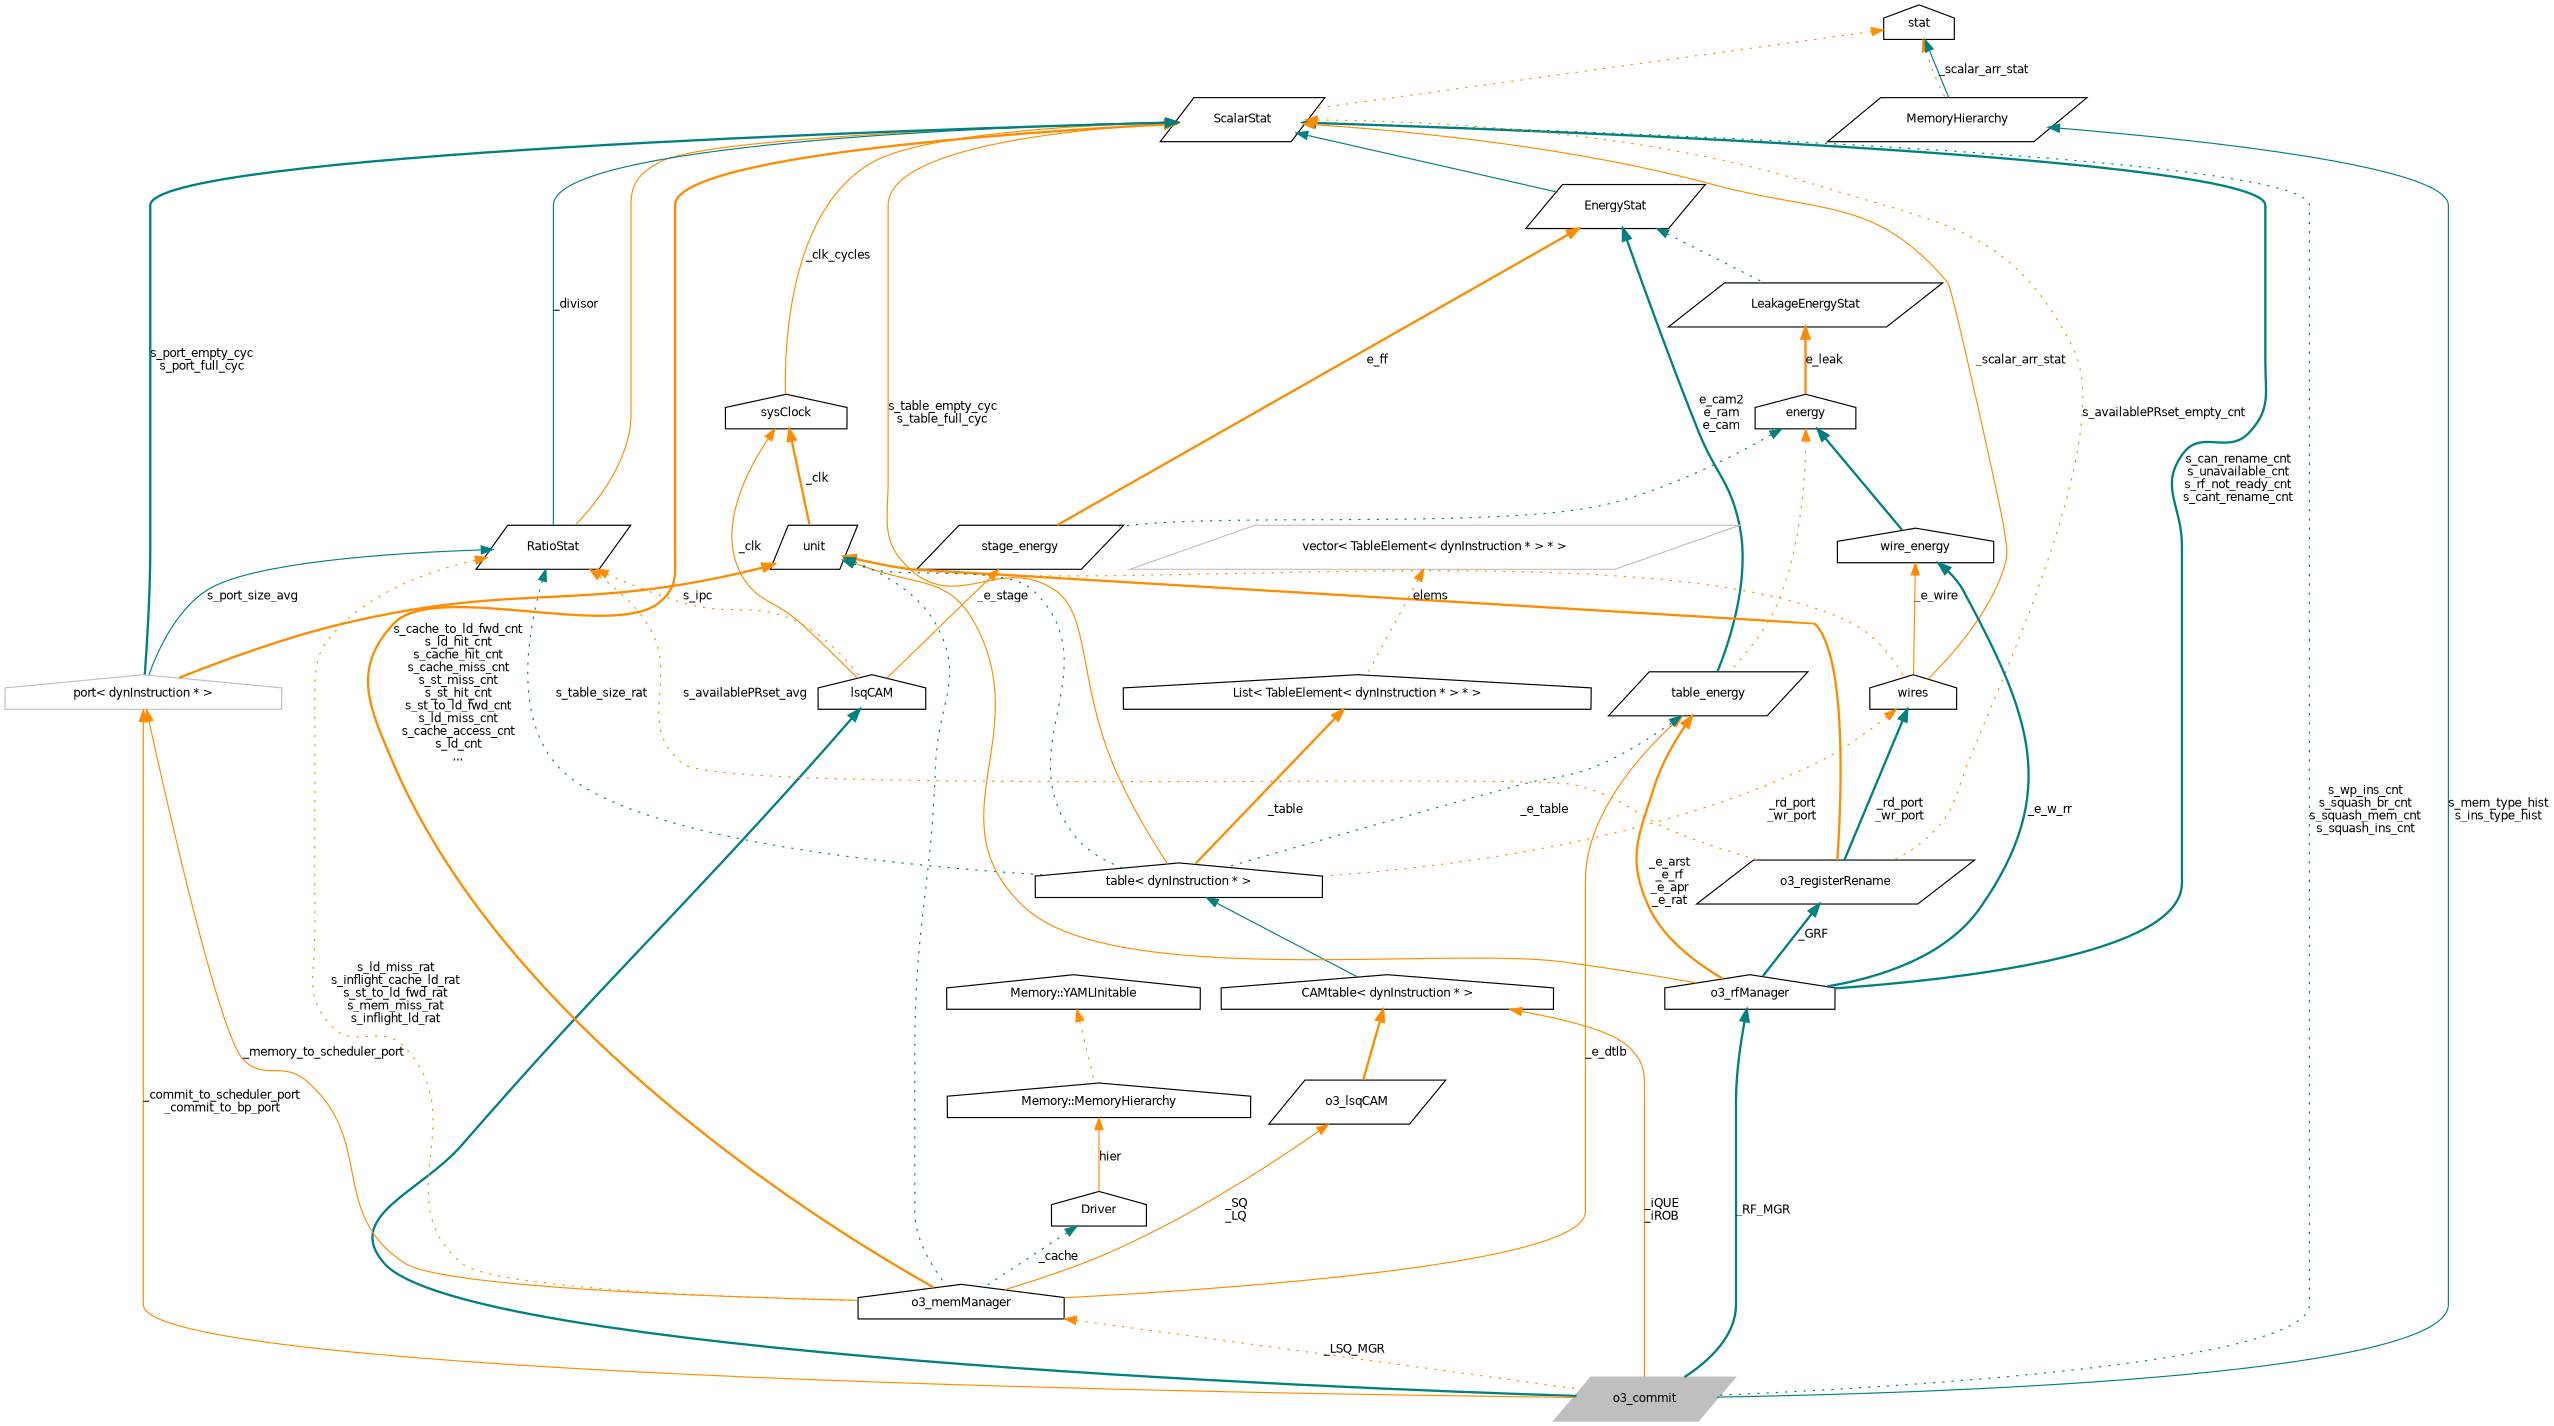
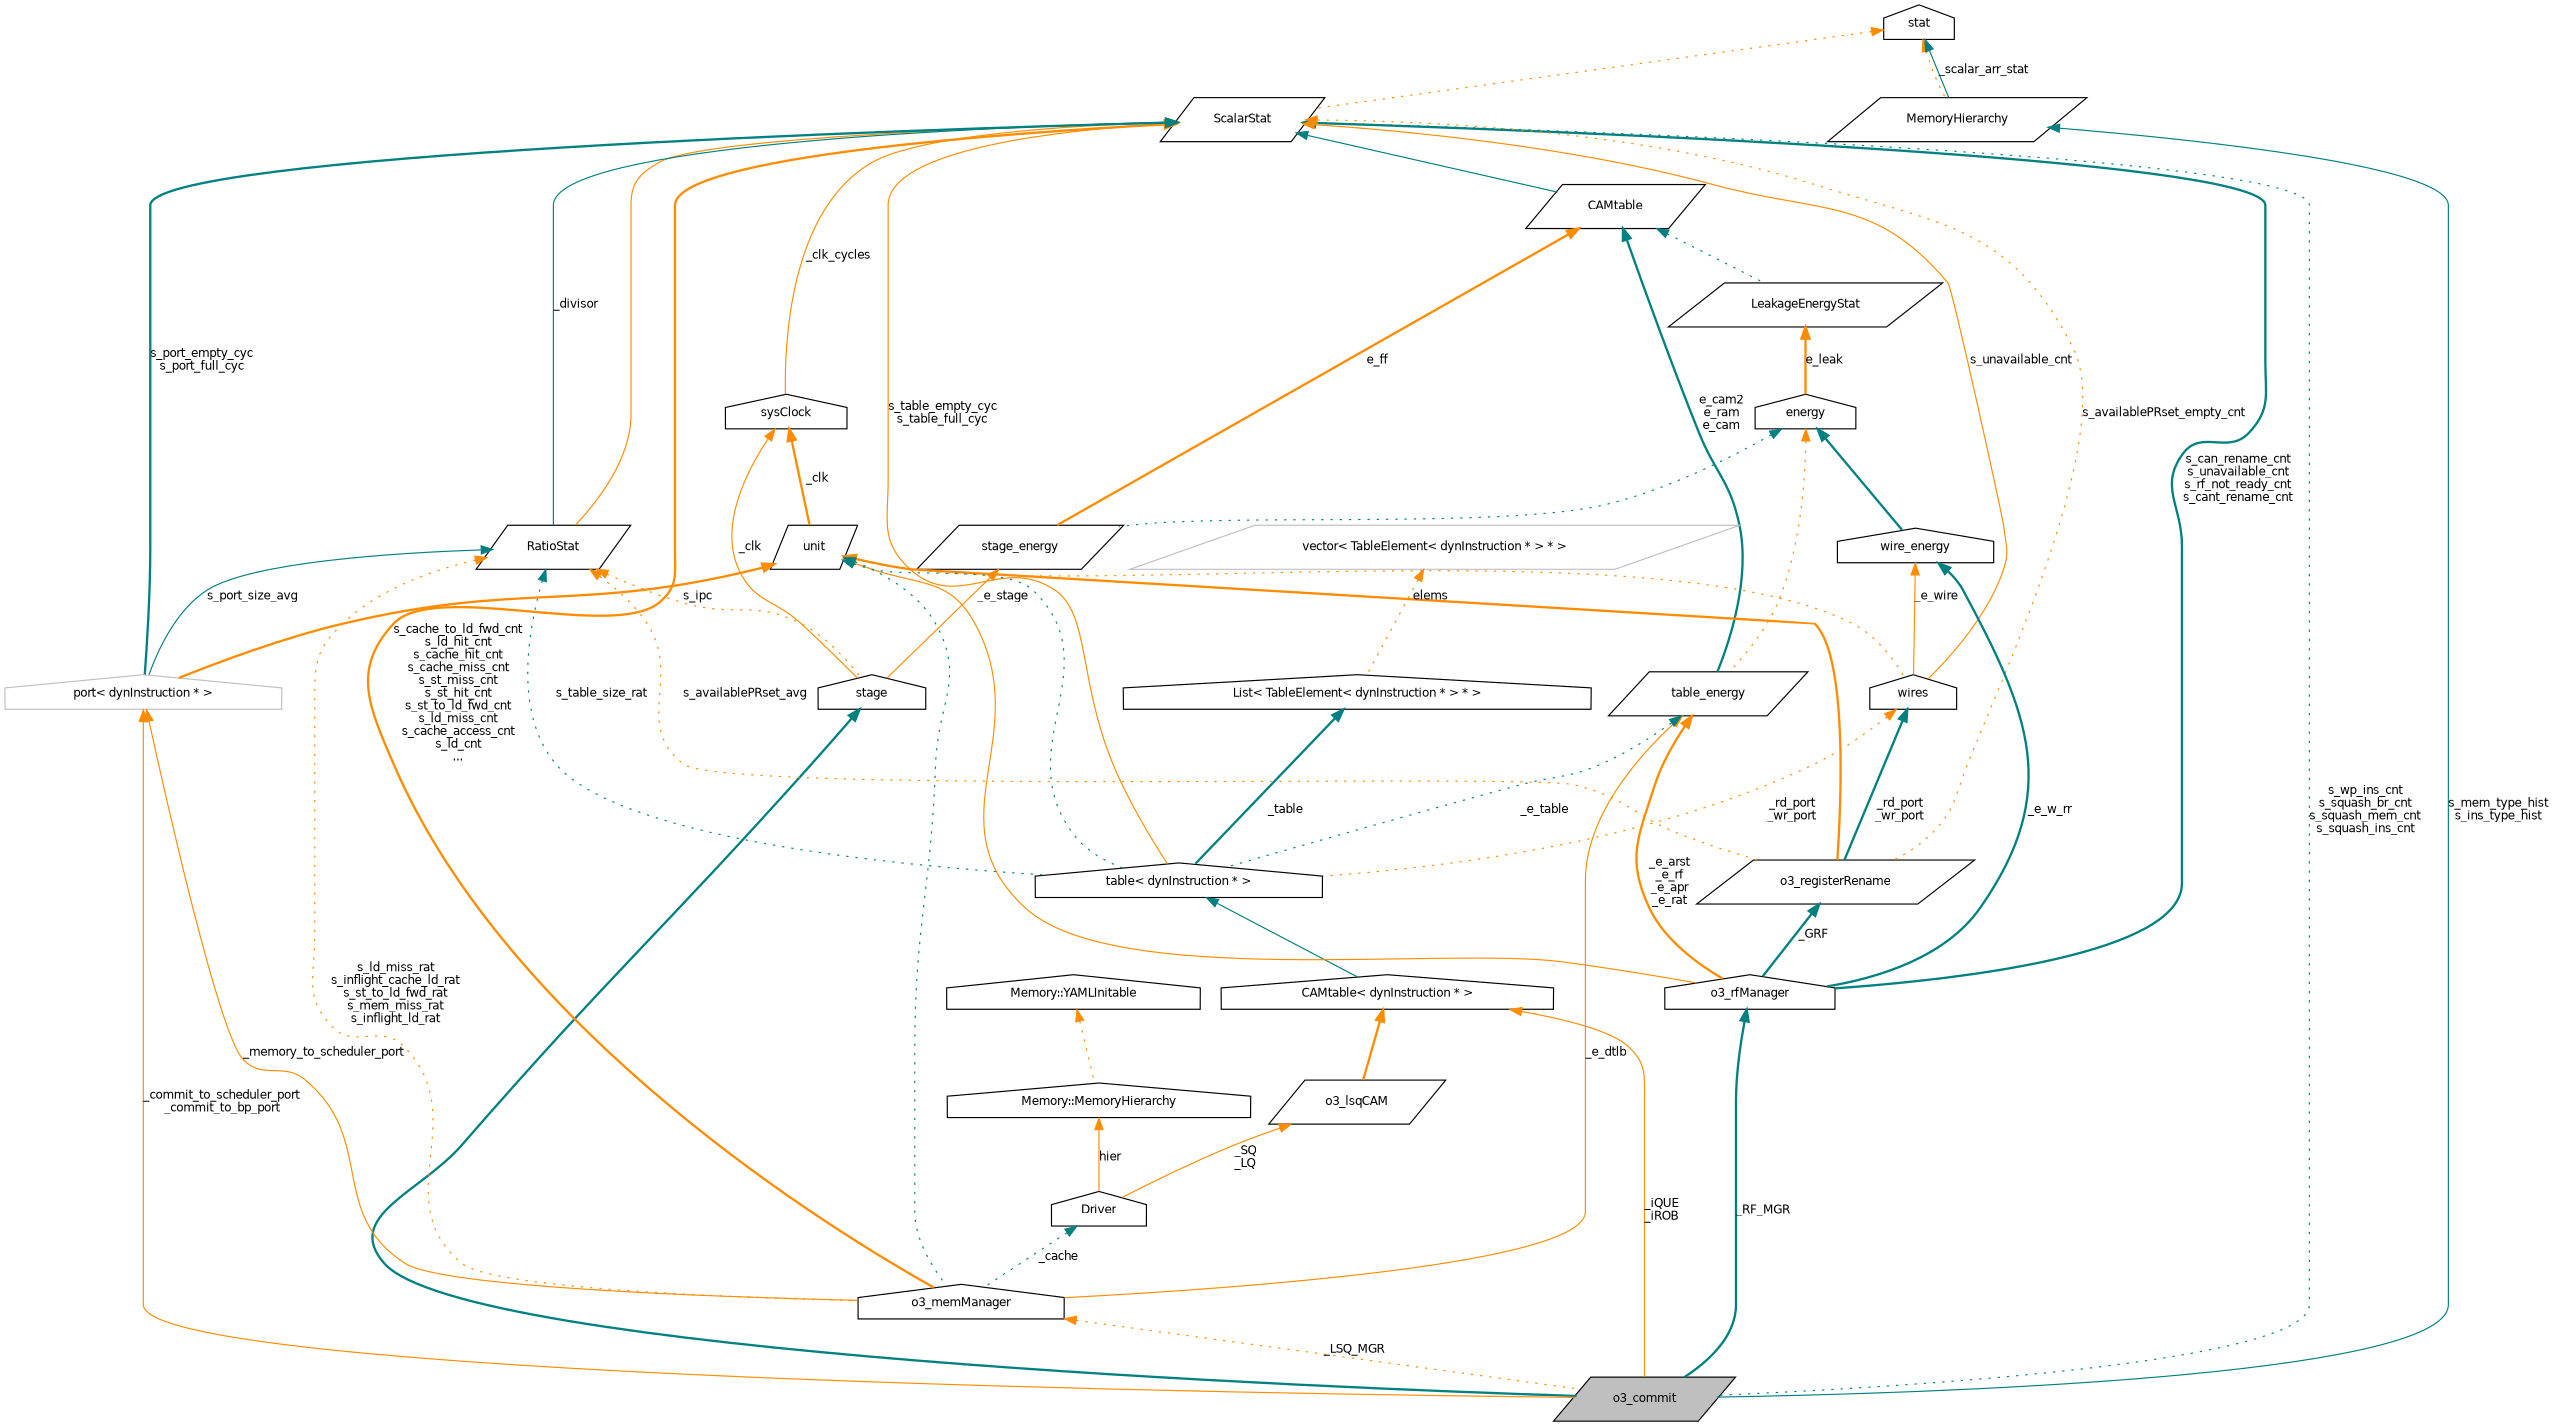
node "EnergyStat": label "EnergyStat" -> "CAMtable"
edge "wires" -> "ScalarStat": label "_scalar_arr_stat" -> "s_unavailable_cnt"
node "lsqCAM": label "lsqCAM" -> "stage"
edge "table< dynInstruction * >" -> "List< TableElement< dynInstruction * > * >": color darkorange -> teal
edge "o3_memManager" -> "o3_lsqCAM": now "Driver" -> "o3_lsqCAM"
node "o3_commit": color grey75 -> black
